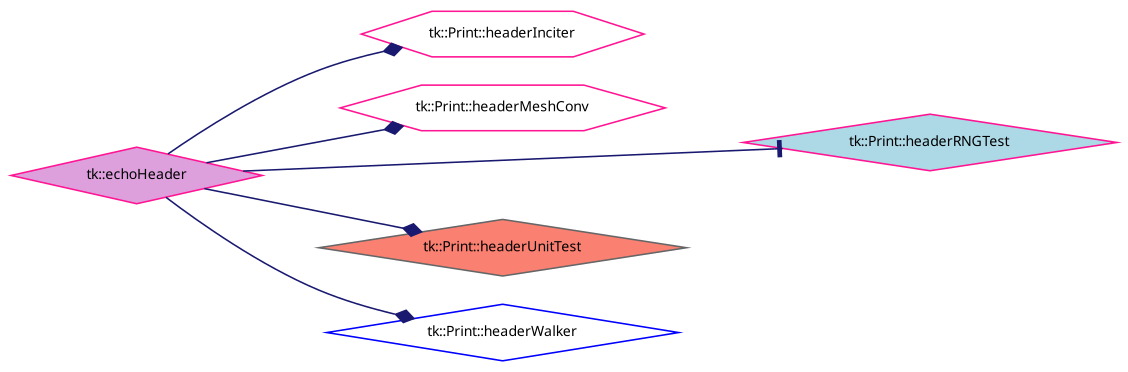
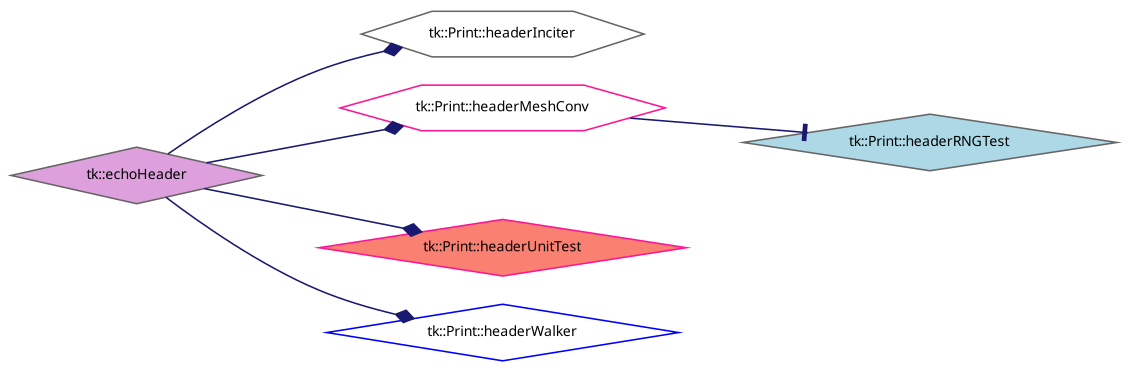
node "tk::Print::headerInciter": color deeppink -> gray40
node "tk::Print::headerRNGTest": color deeppink -> gray40
edge "tk::echoHeader" -> "tk::Print::headerRNGTest": now "tk::Print::headerMeshConv" -> "tk::Print::headerRNGTest"
node "tk::echoHeader": color deeppink -> gray40
node "tk::Print::headerUnitTest": color gray40 -> deeppink
